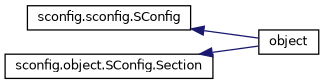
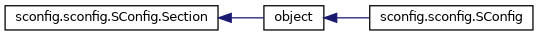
edge "object" -> "sconfig.sconfig.SConfig": reversed
node "sconfig.object.SConfig.Section": label "sconfig.object.SConfig.Section" -> "sconfig.sconfig.SConfig.Section"
